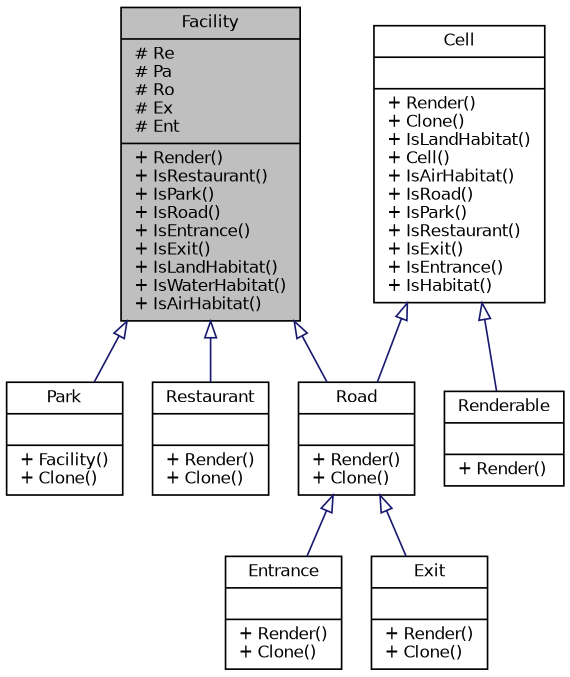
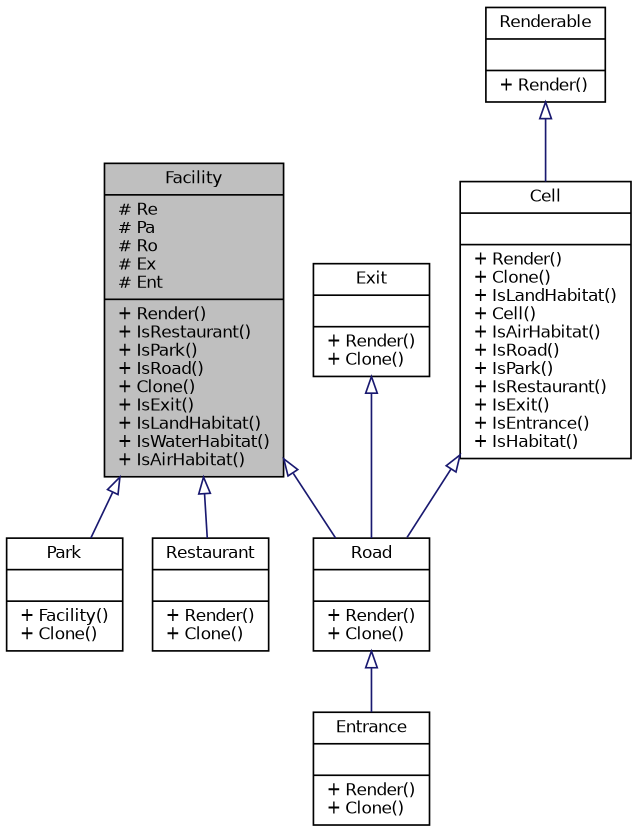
node "Facility": text "+ IsEntrance()" -> "+ Clone()"
edge "Renderable" -> "Cell": reversed
edge "Exit" -> "Road": reversed
